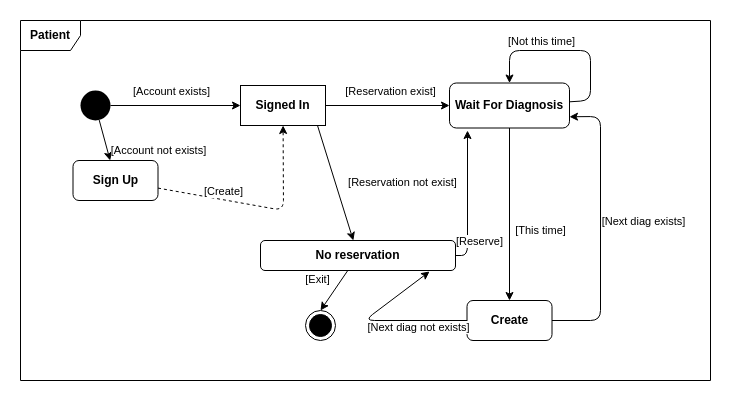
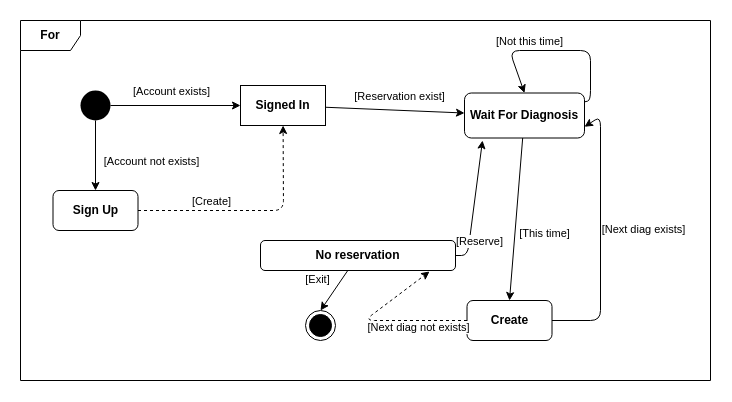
node "Patient": label "Patient" -> "For"
node "Wait For Diagnosis": moved (510, 106) -> (525, 116)
edge "Signed In" -> "No reservation": removed, label "[Reservation not exist]"
node "Sign Up": moved (116, 181) -> (96, 211)
edge "Create" -> "No reservation": style solid -> dashed
